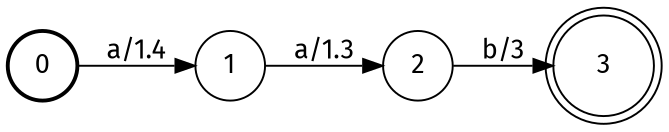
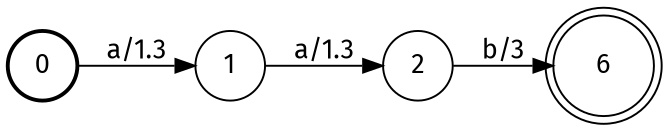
edge "0" -> "1": label "a/1.4" -> "a/1.3"
node "3": label "3" -> "6"
